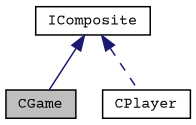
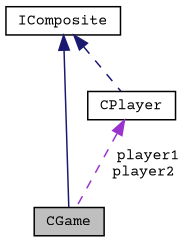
edge "CGame" -> "CPlayer": added, label "player1 player2"
